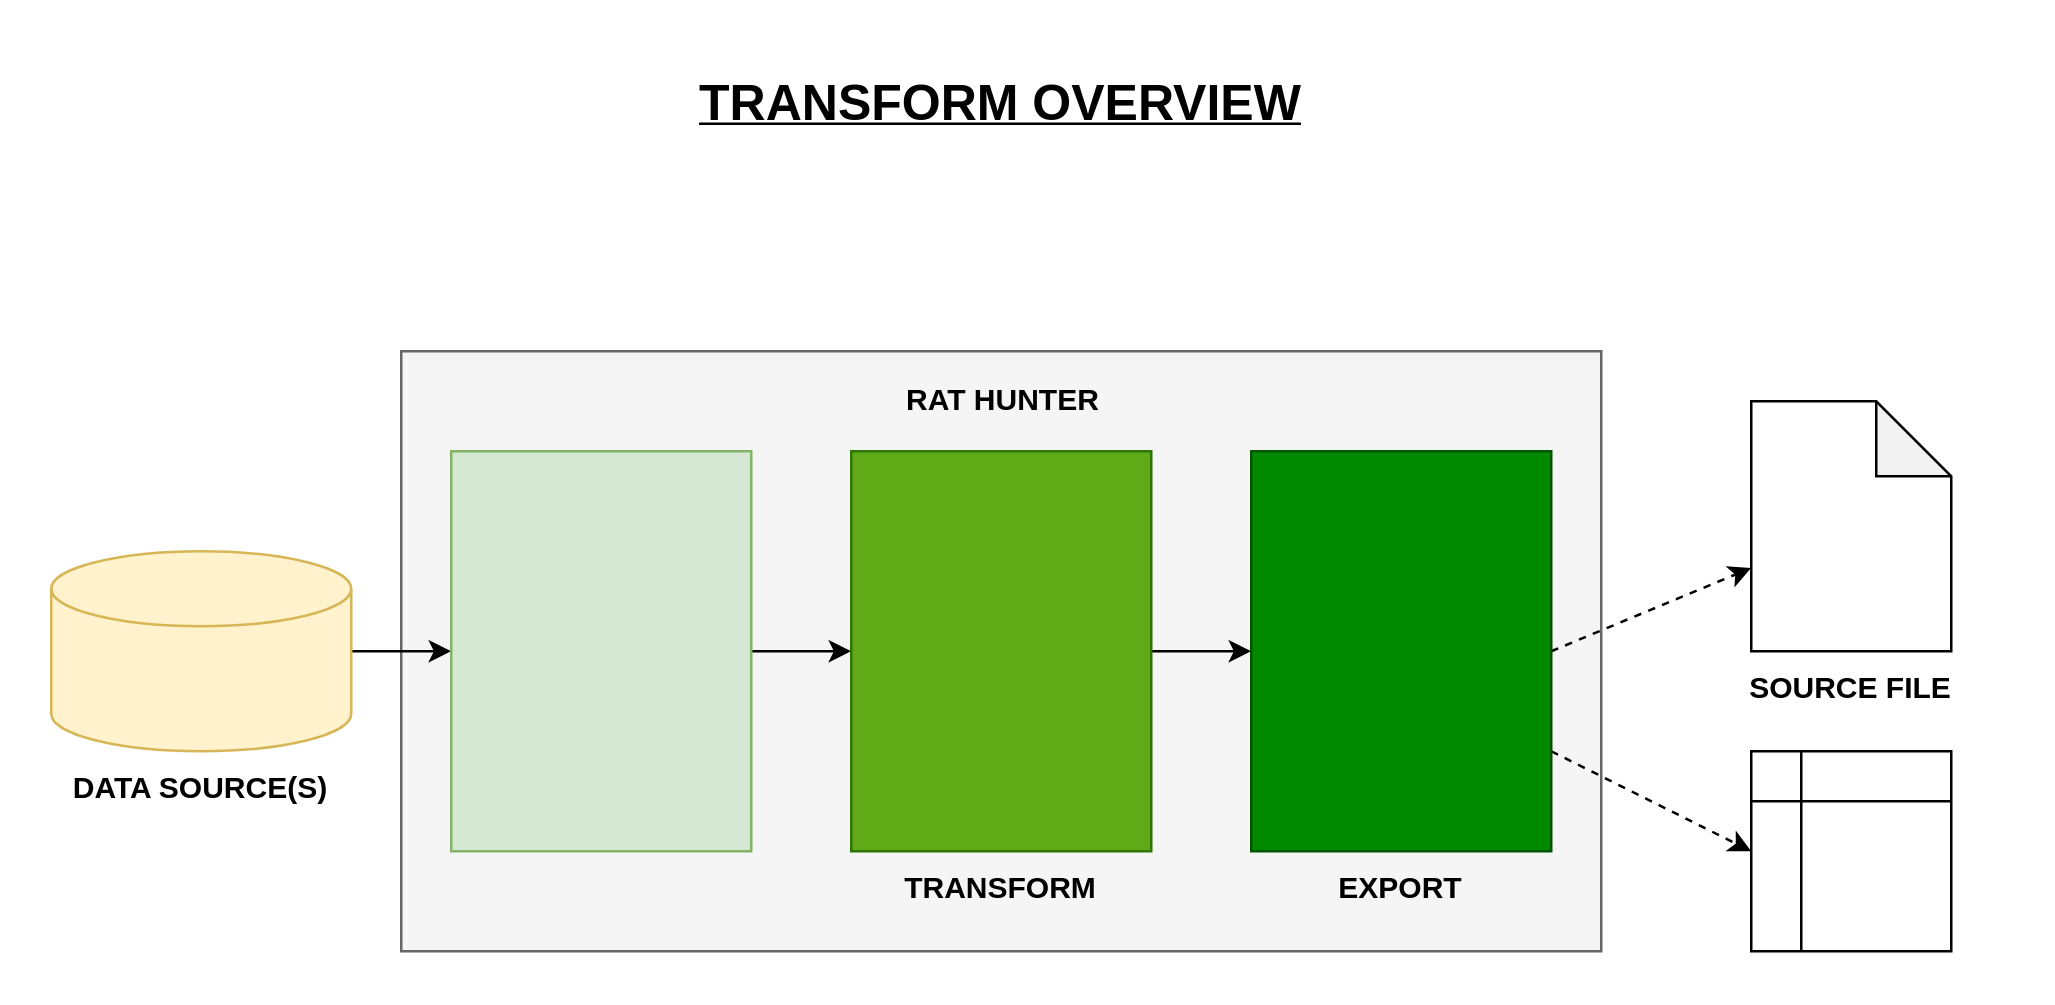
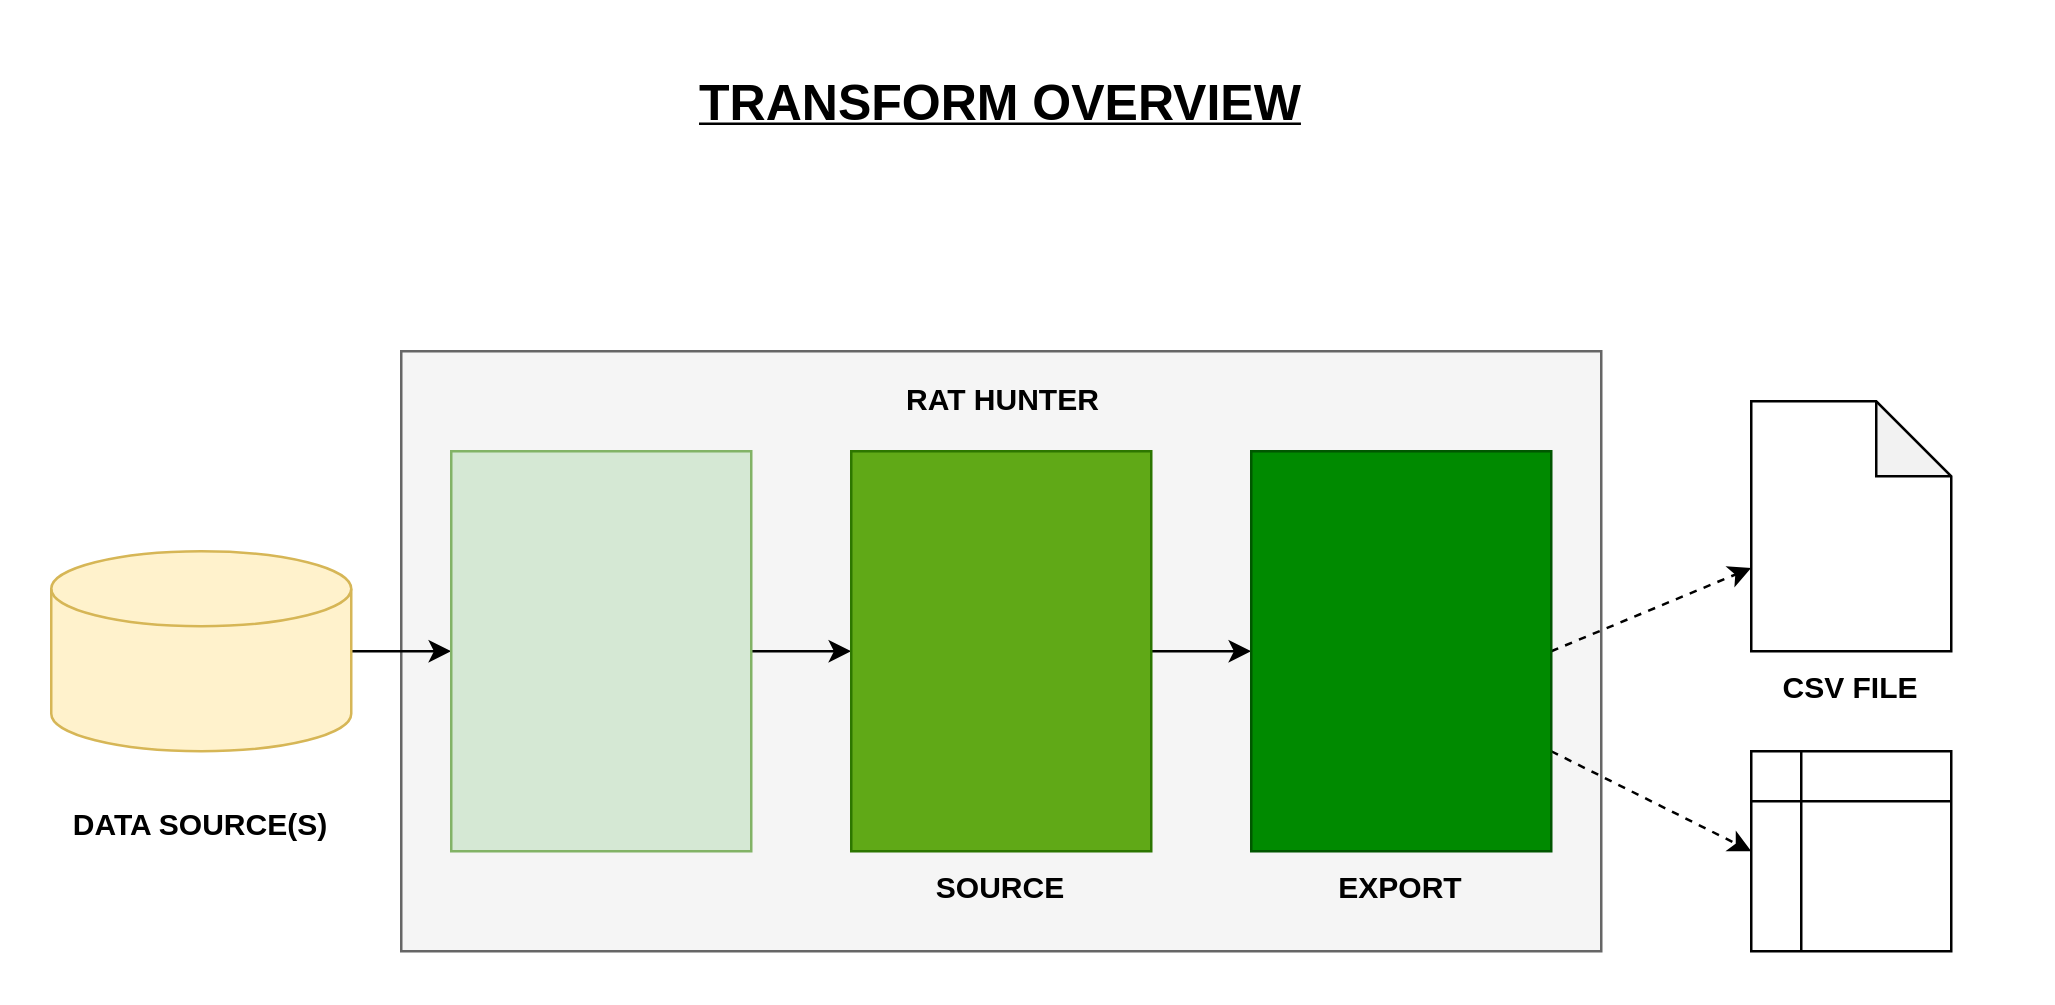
node "SOURCE FILE": label "SOURCE FILE" -> "CSV FILE"
node "DATA SOURCE(S)": moved (201, 789) -> (201, 826)
node "TRANSFORM": label "TRANSFORM" -> "SOURCE"
